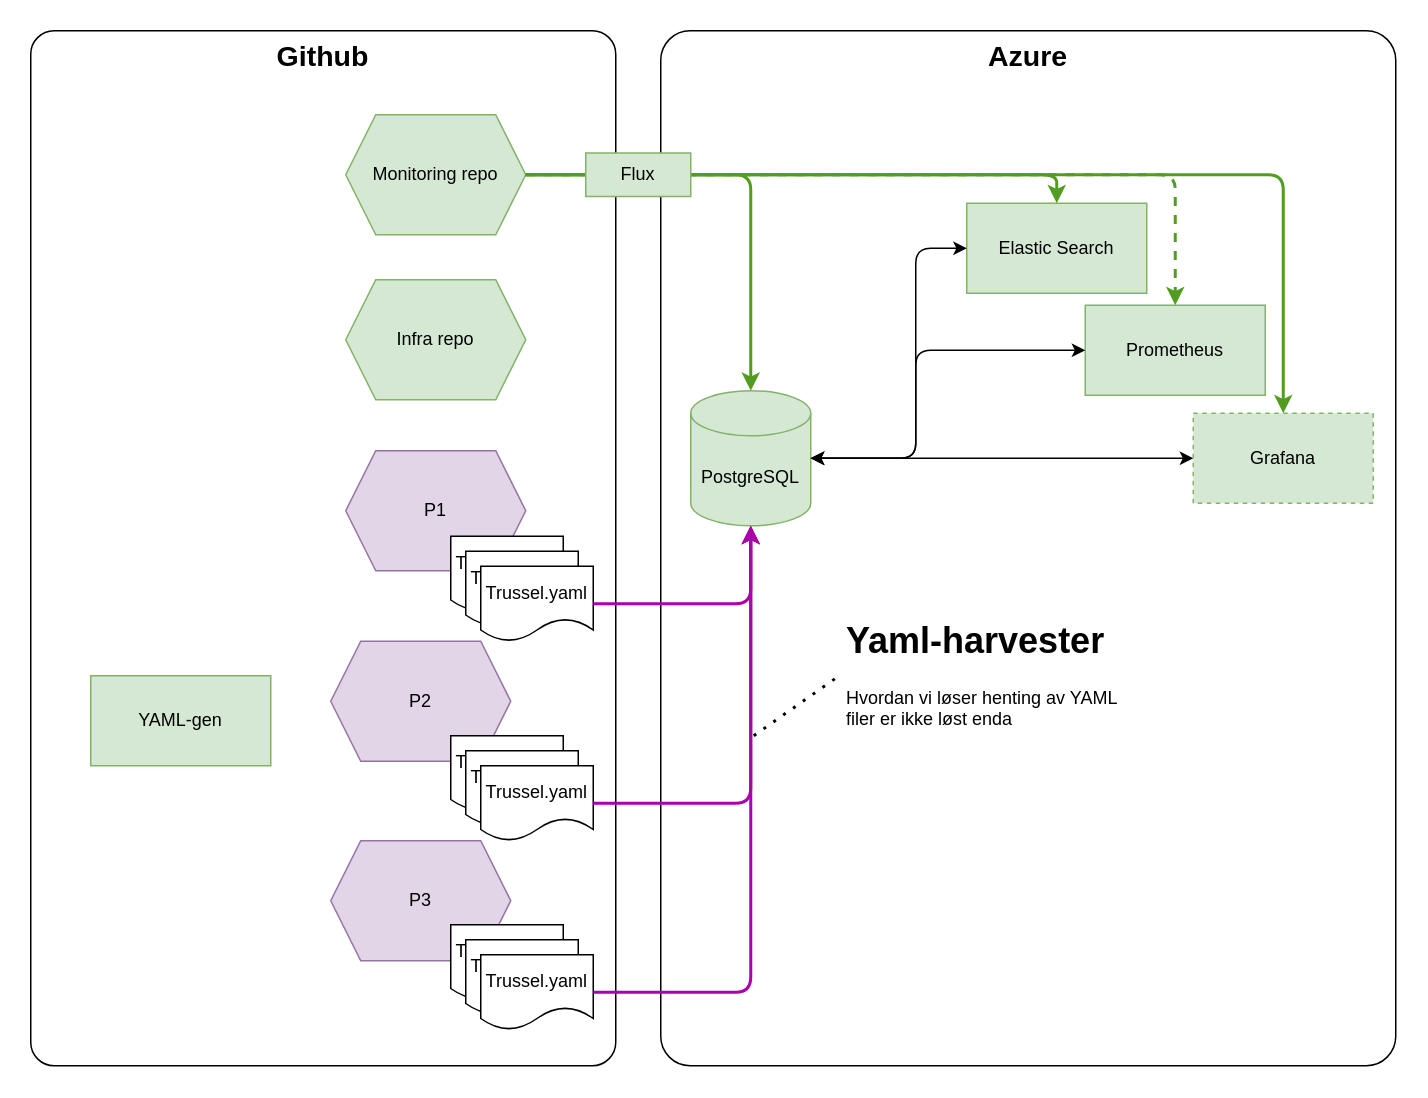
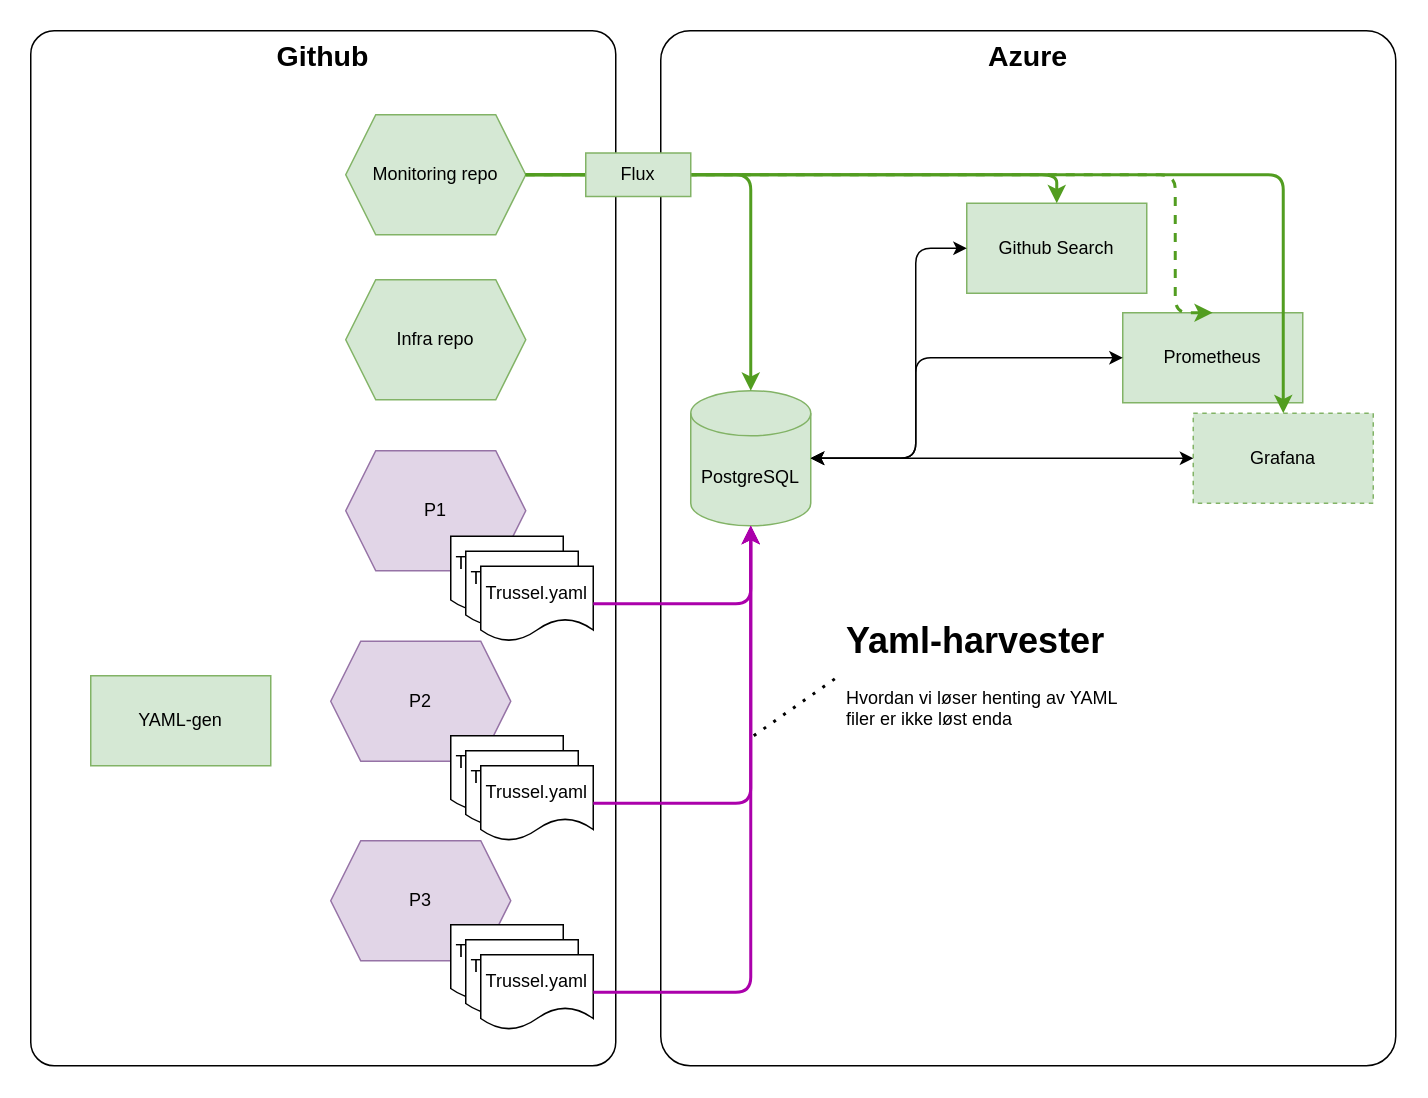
node "Elastic Search": label "Elastic Search" -> "Github Search"
node "Prometheus": moved (1175, 350) -> (1213, 358)
